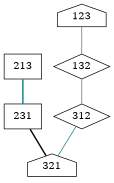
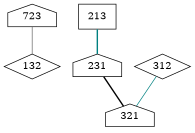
node "123": label "123" -> "723"
edge "132" -- "312": removed
node "231": shape box -> house
